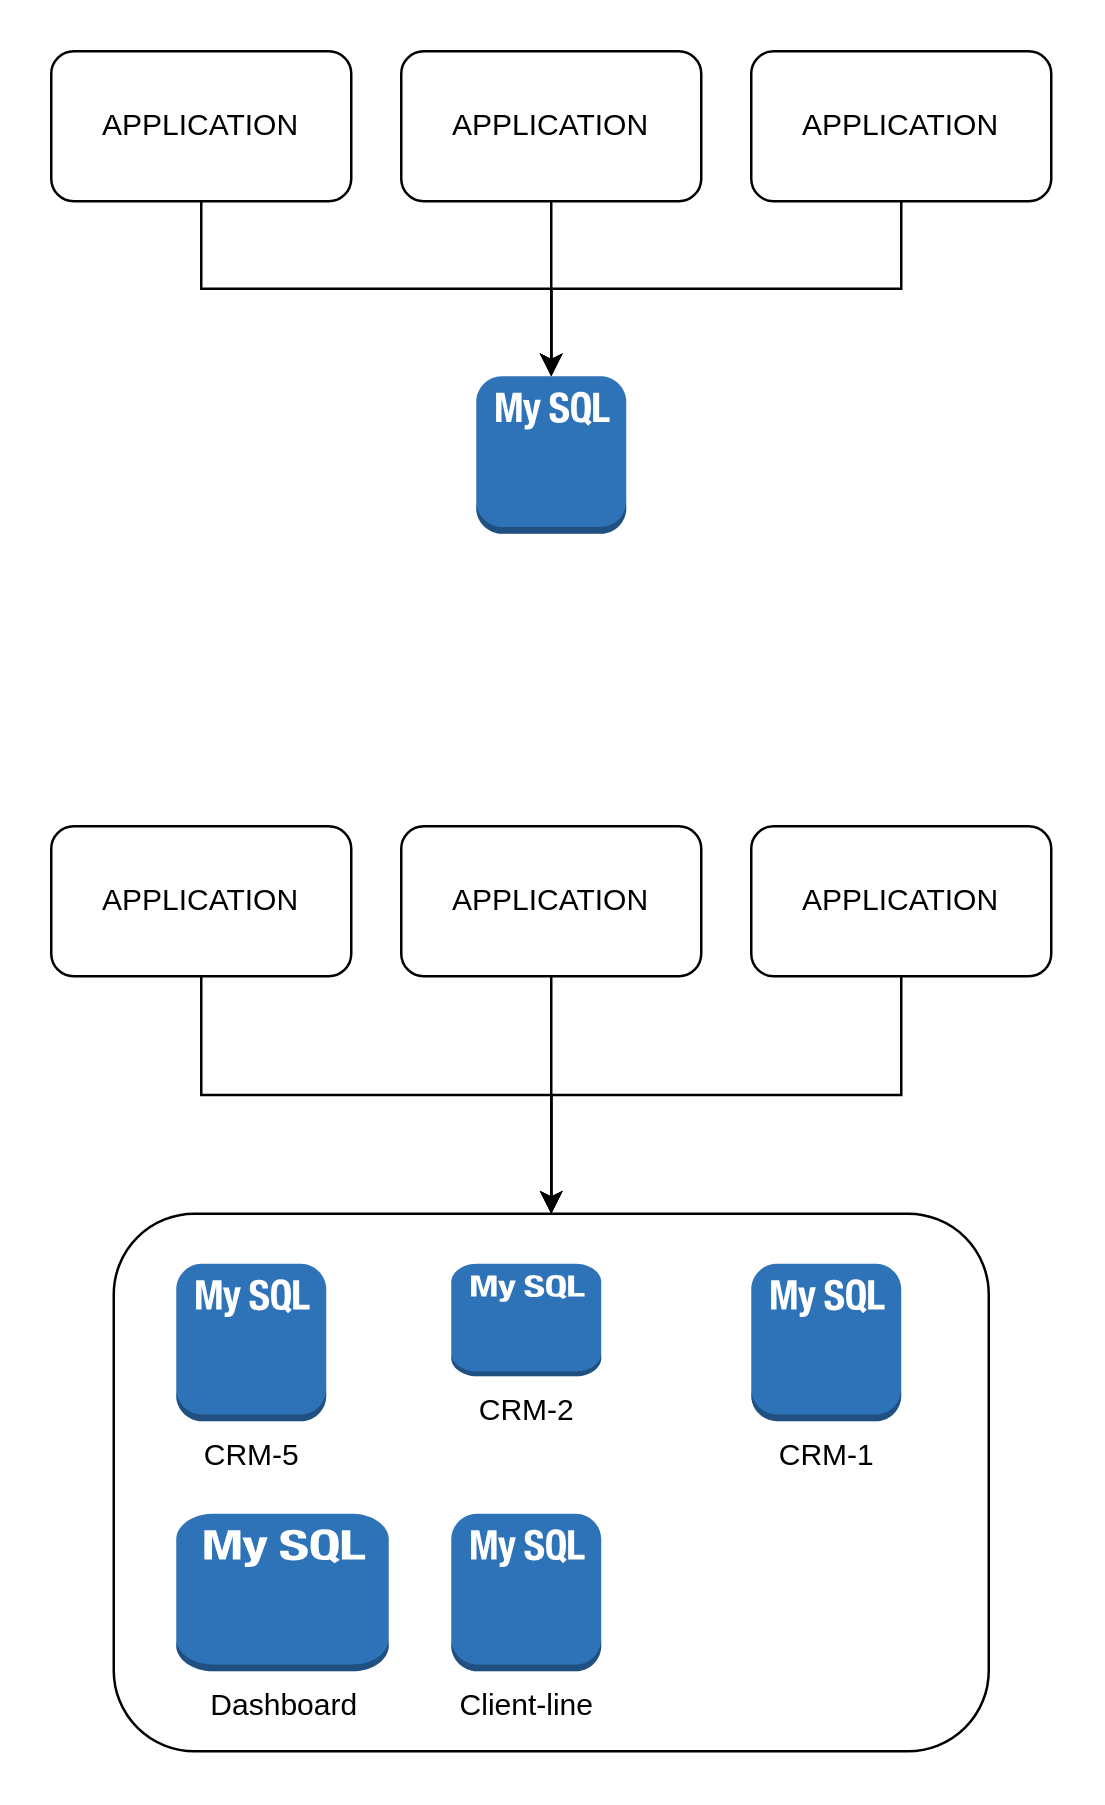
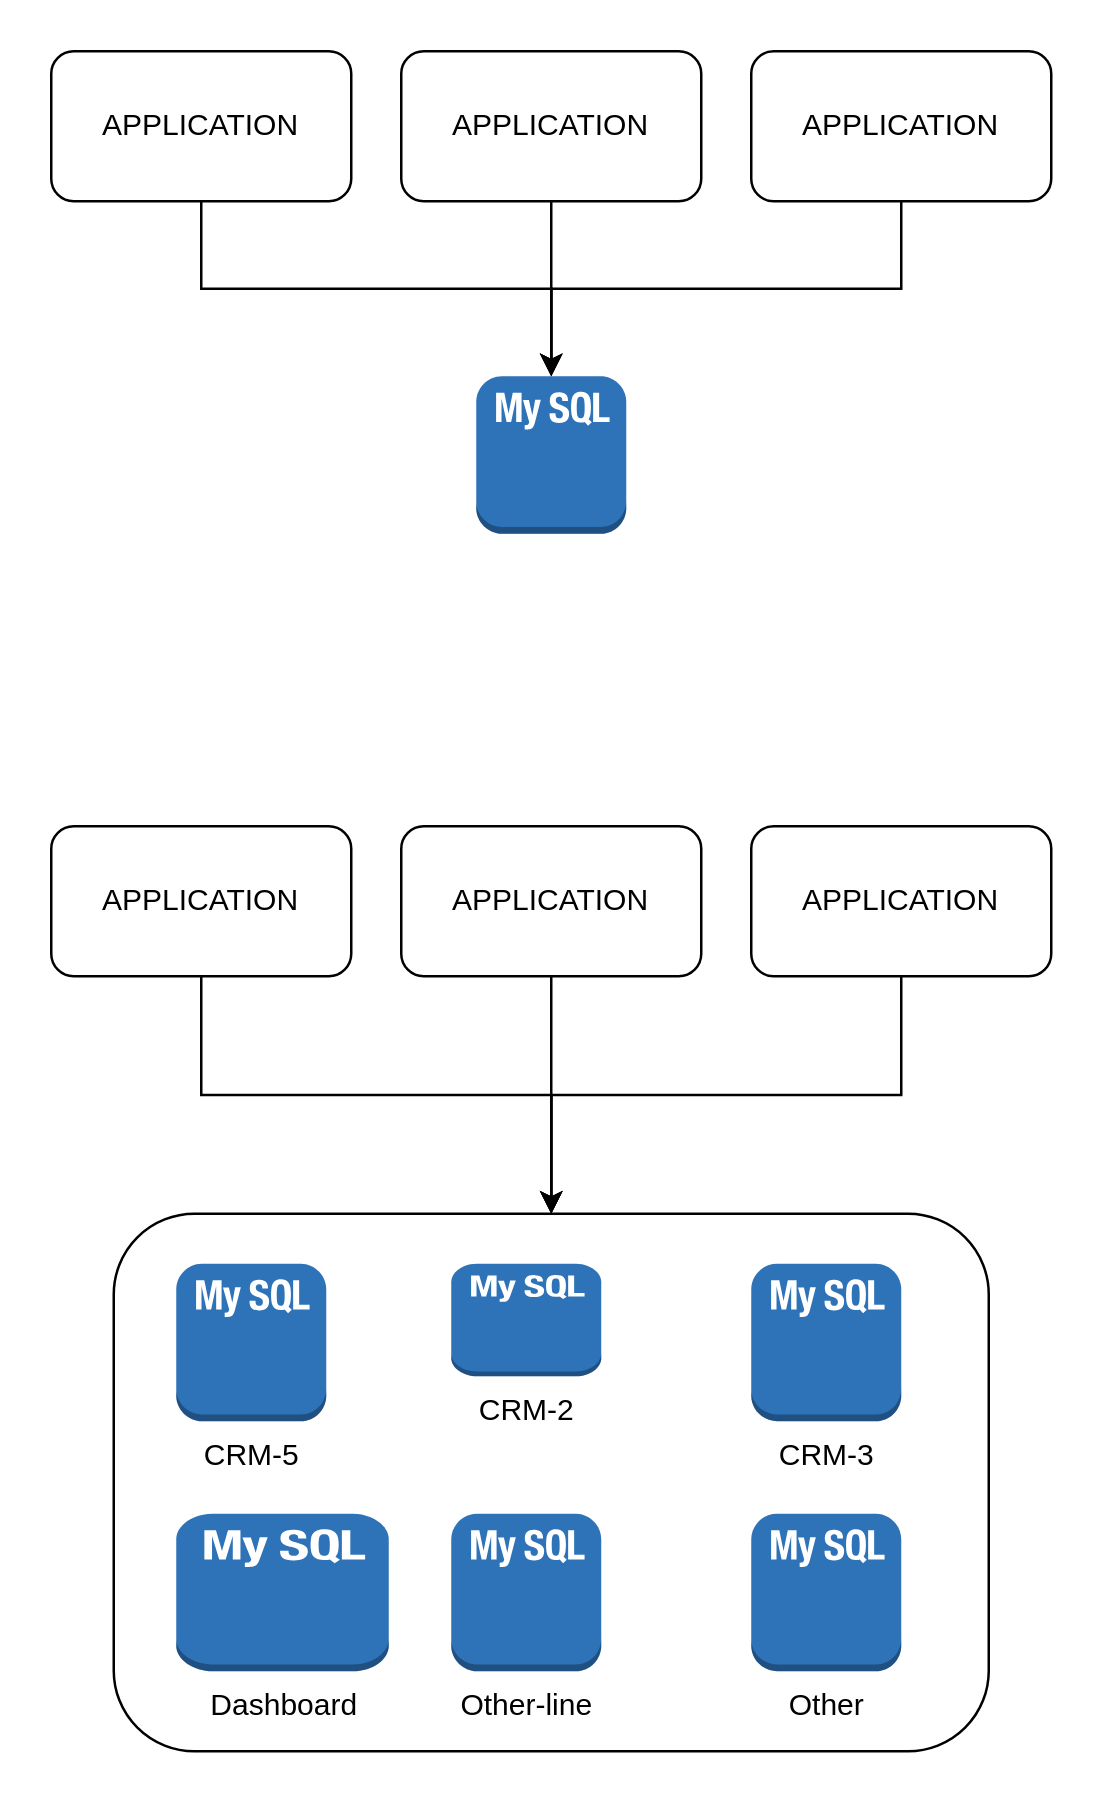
node "CRM-1": label "CRM-1" -> "CRM-3"
node "Other": added
node "Client-line": label "Client-line" -> "Other-line"
